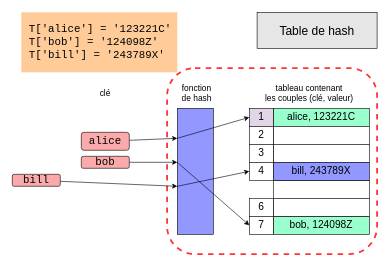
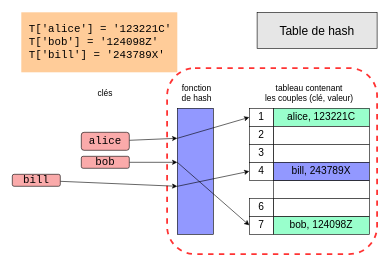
node "clé": label "clé" -> "clés"
node "1": fillcolor #e1d5e7 -> #ffffff
